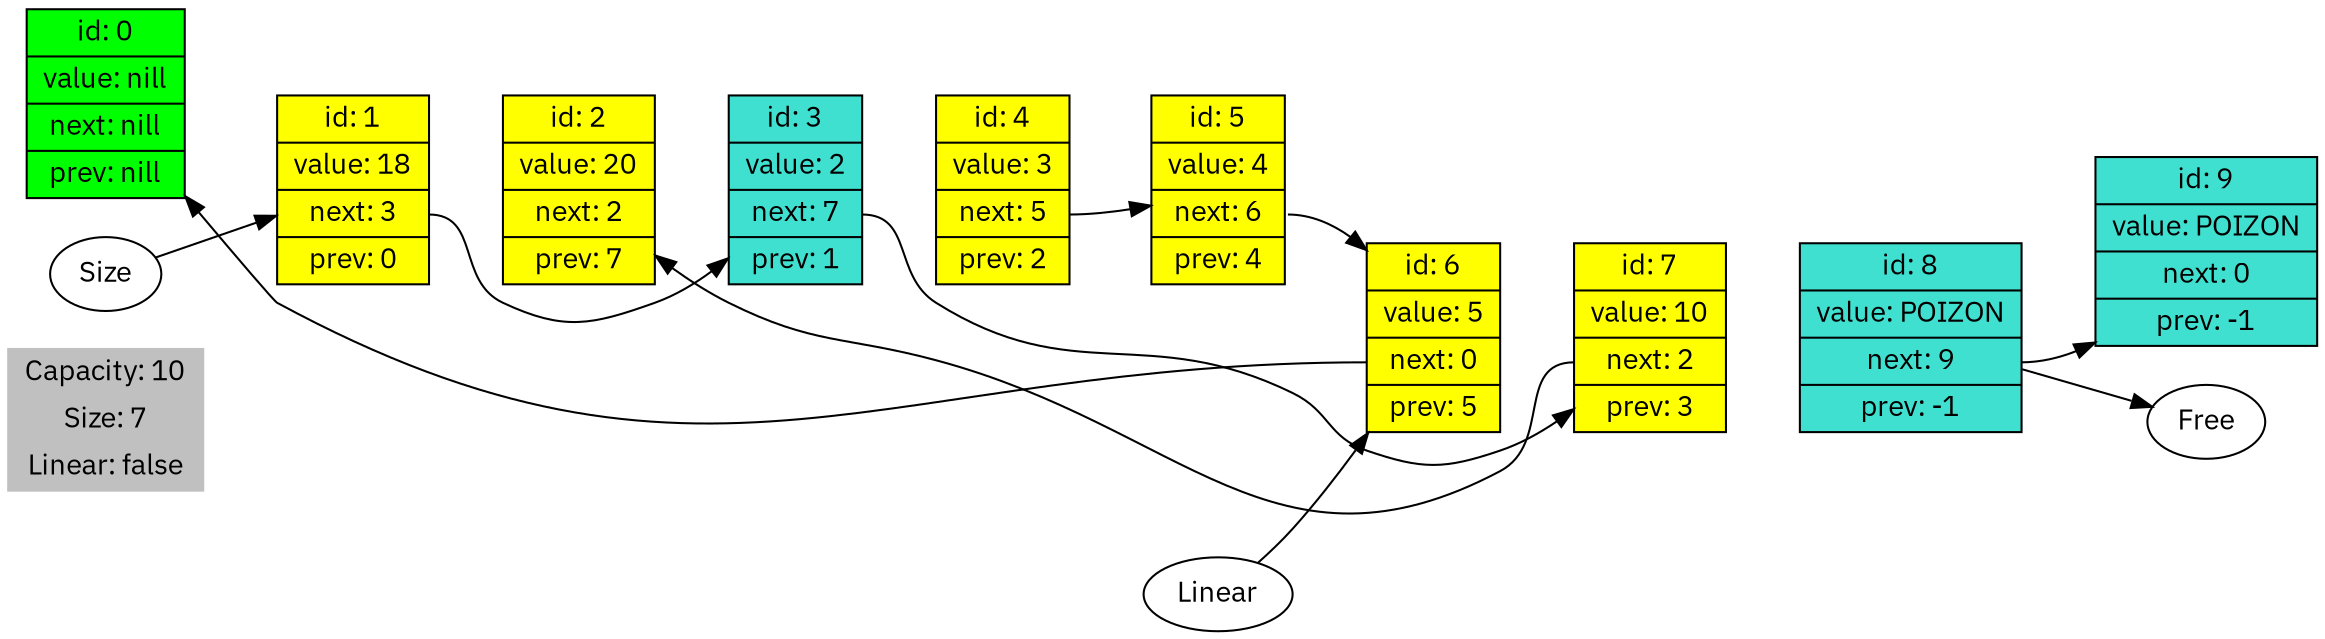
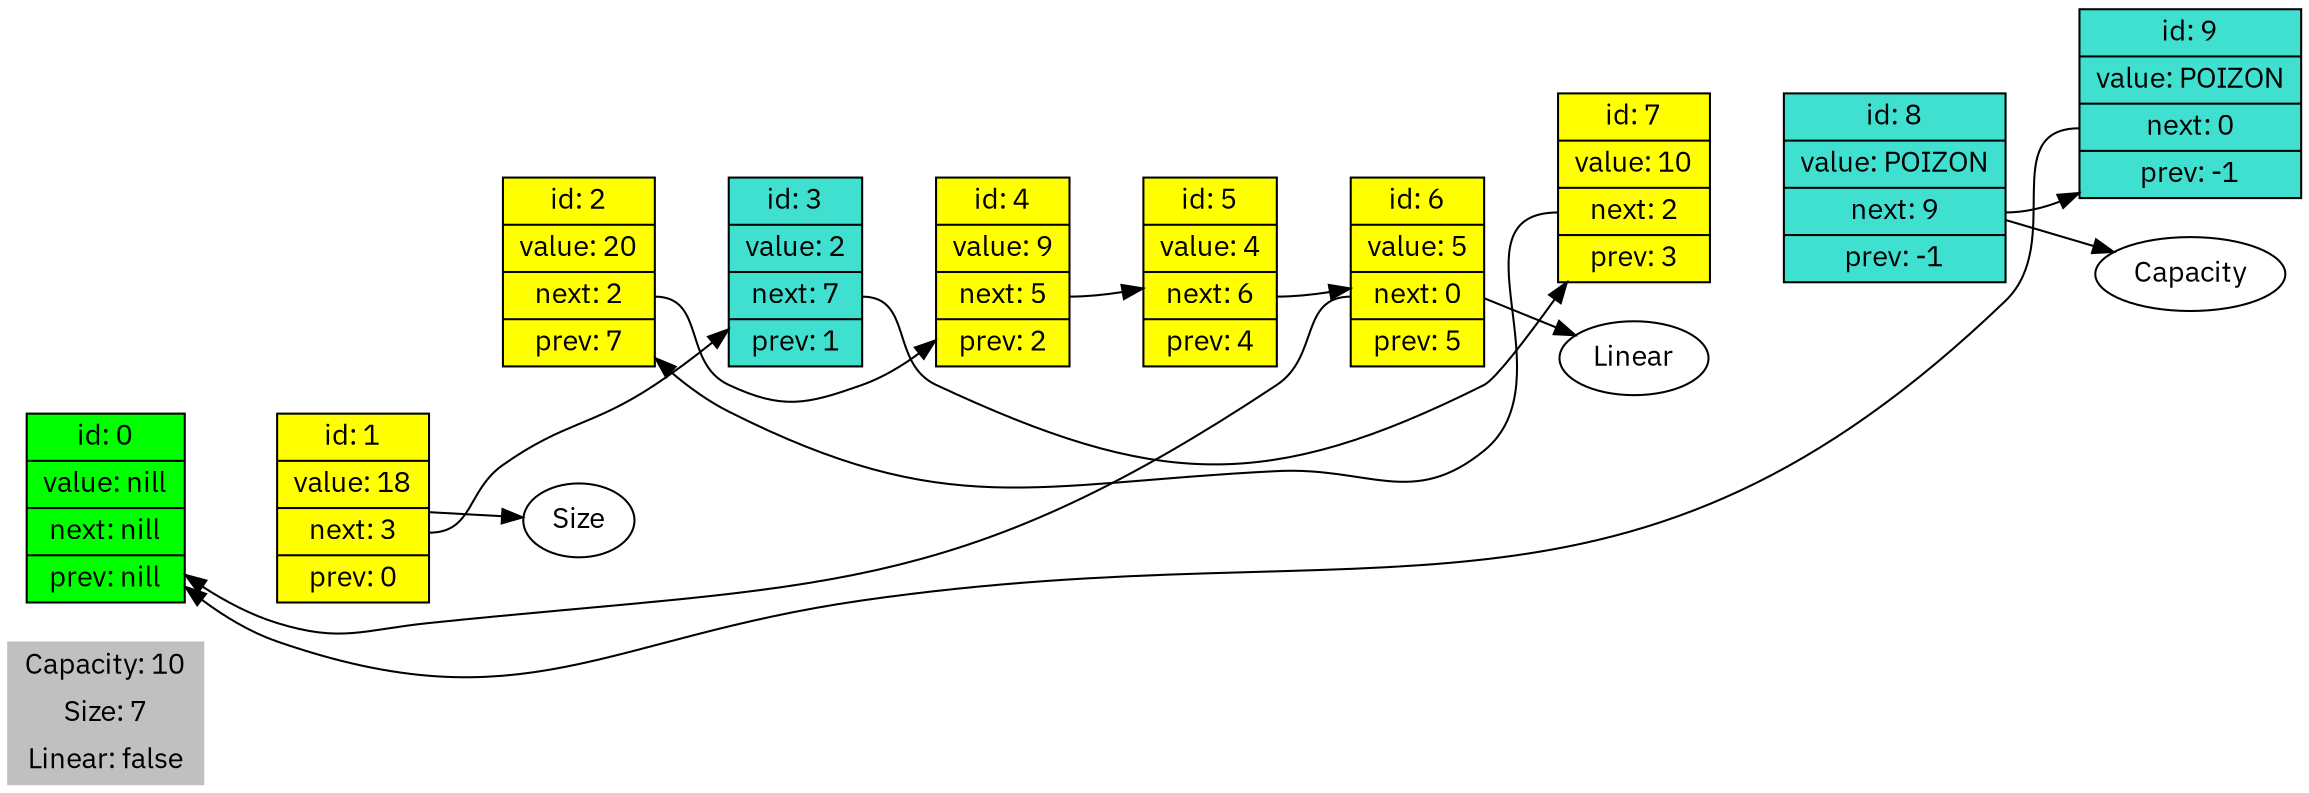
node "id: 4": text "value: 3" -> "value: 9"
edge "Size" -> "id: 1": reversed
edge "id: 2" -> "id: 4": added
node "Free": label "Free" -> "Capacity"
edge "Linear" -> "id: 6": reversed
edge "id: 9" -> "id: 0": added
